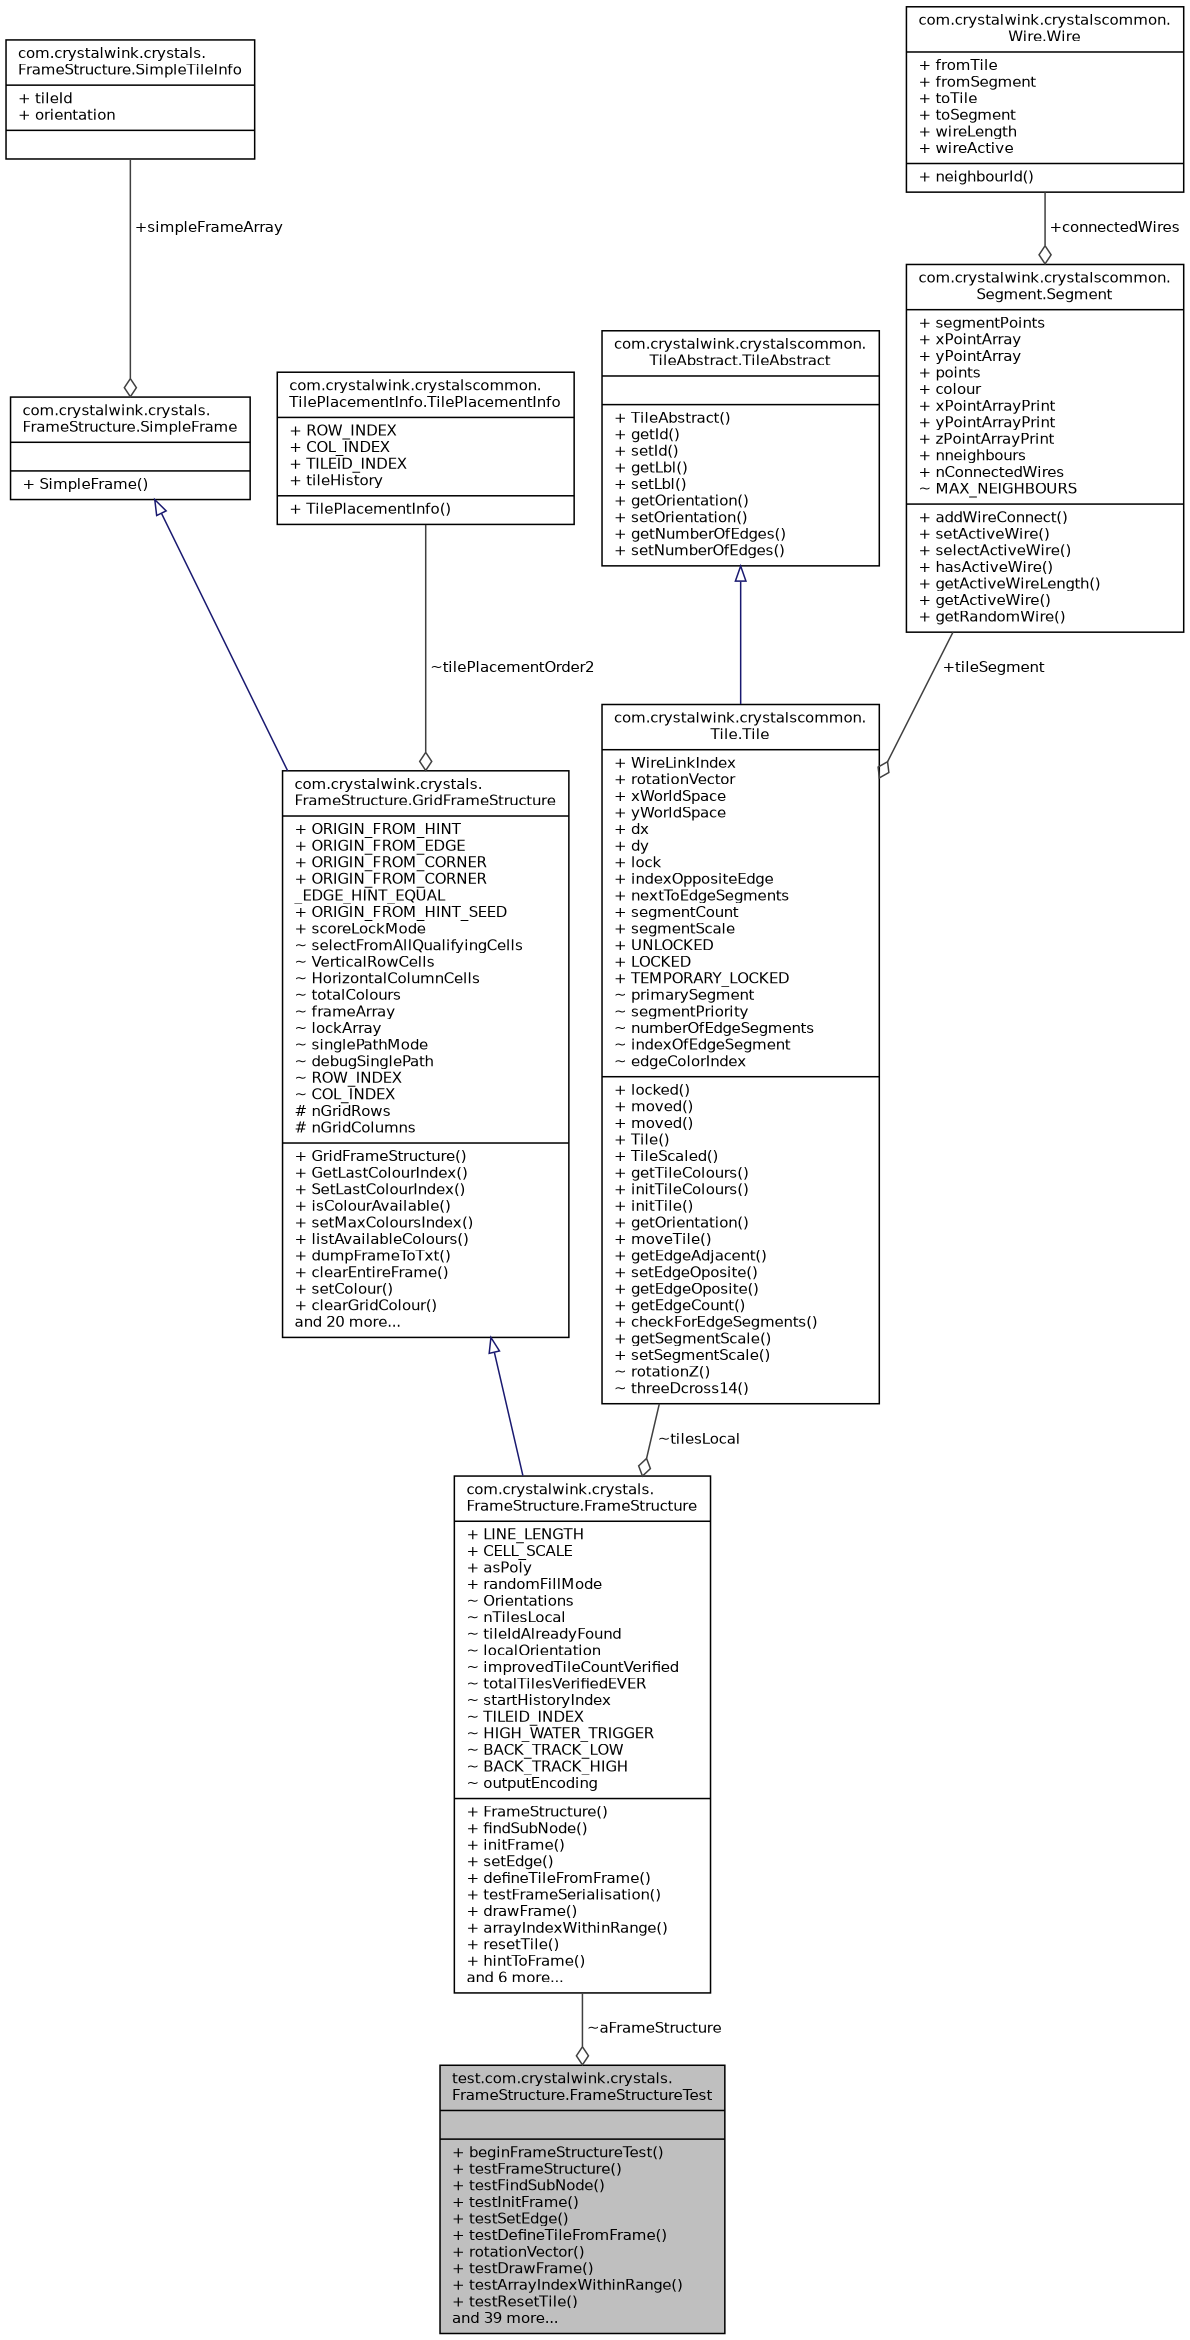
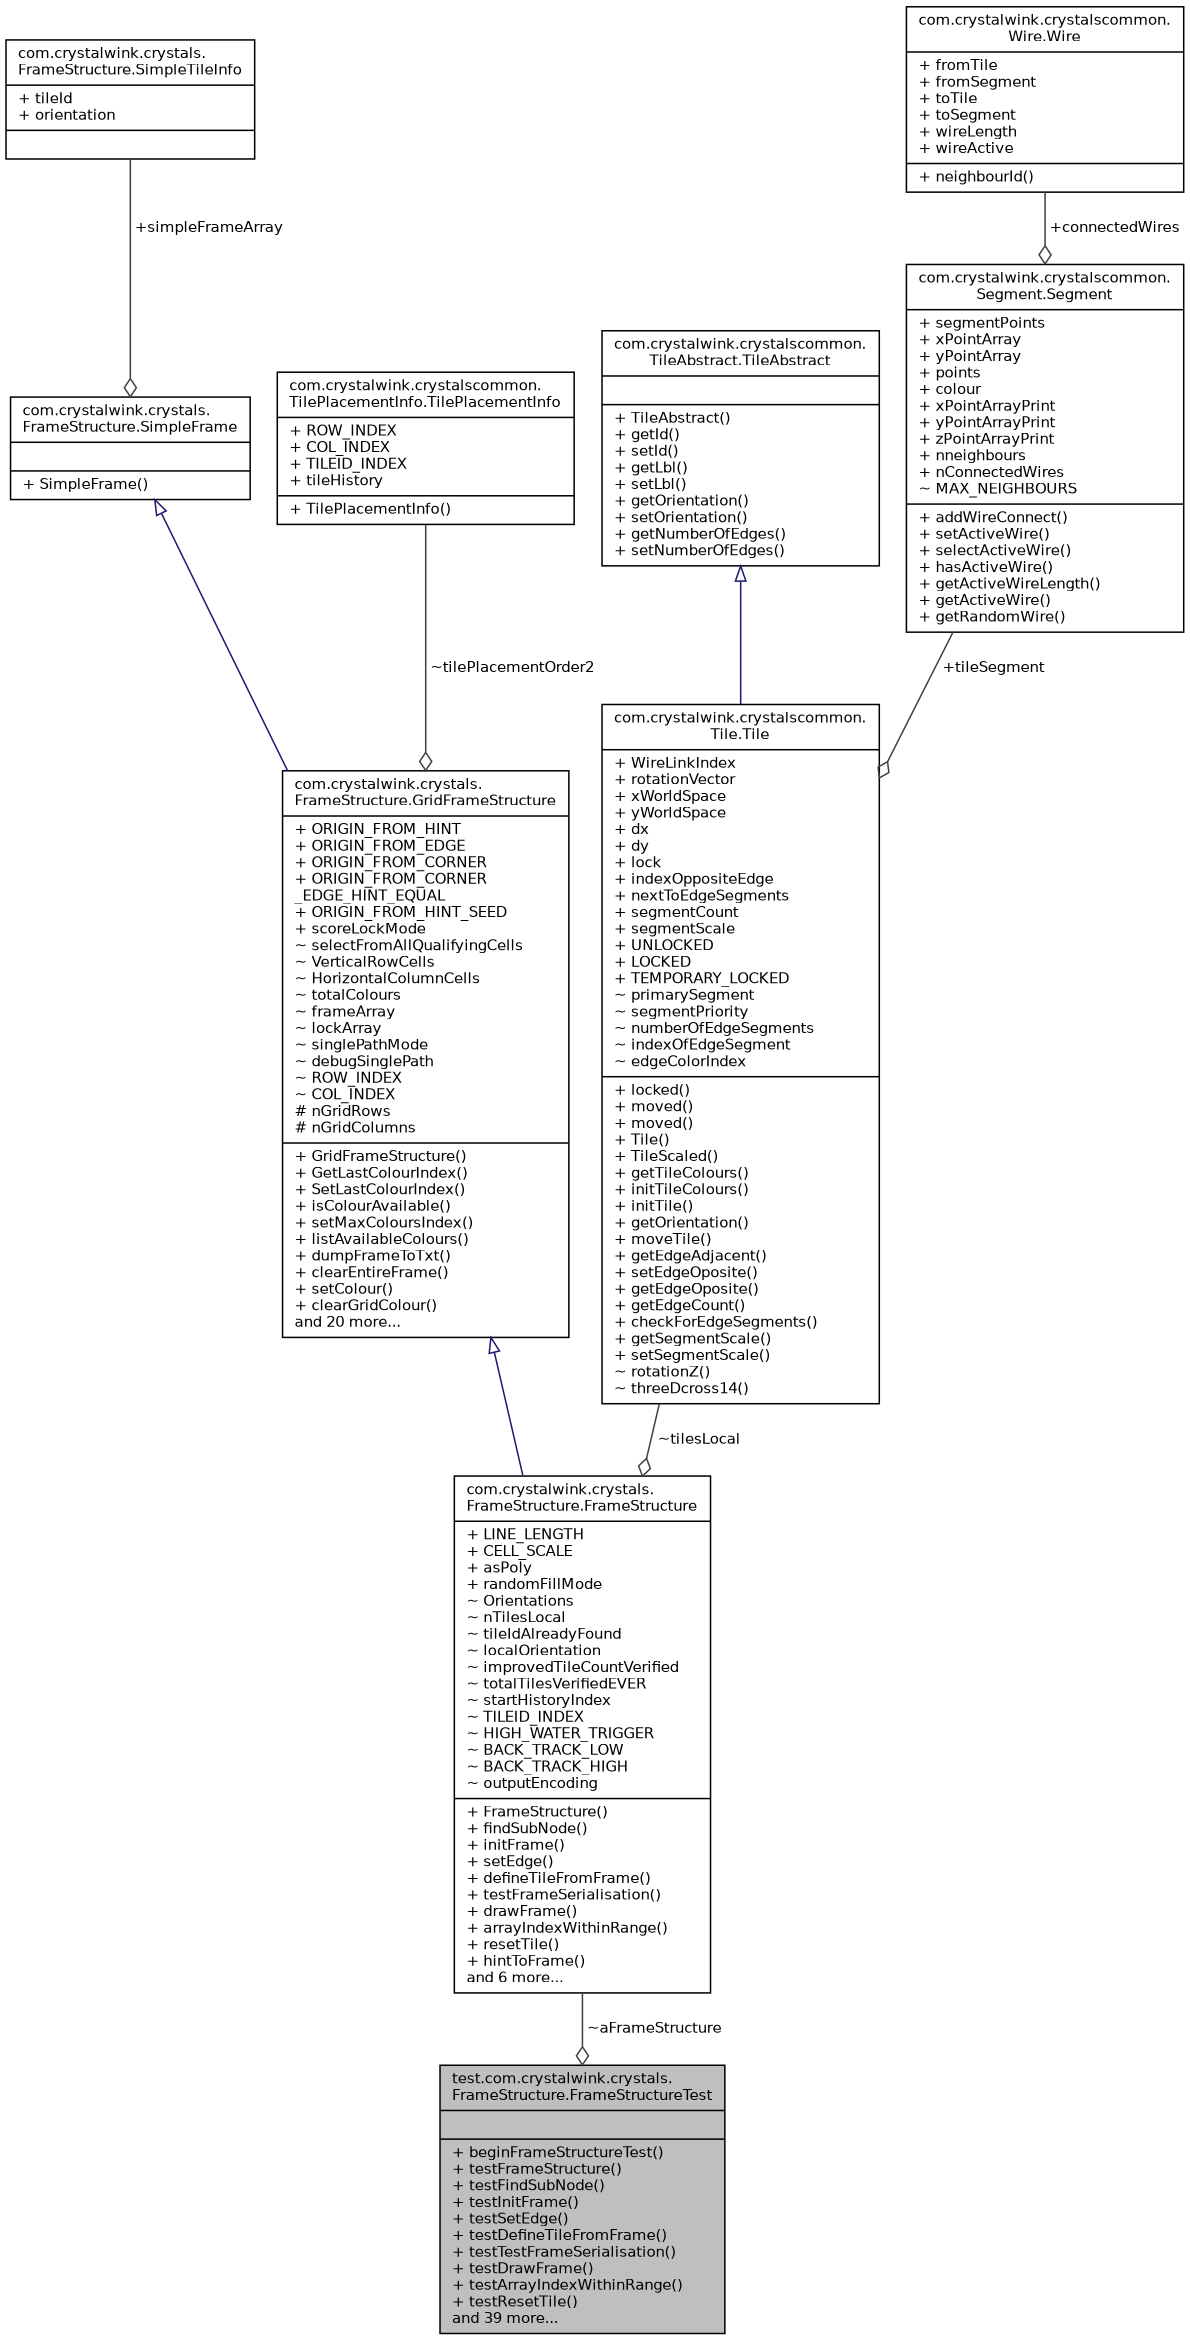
node "test.com.crystalwink.crystals.": text "+ rotationVector()" -> "+ testTestFrameSerialisation()"
